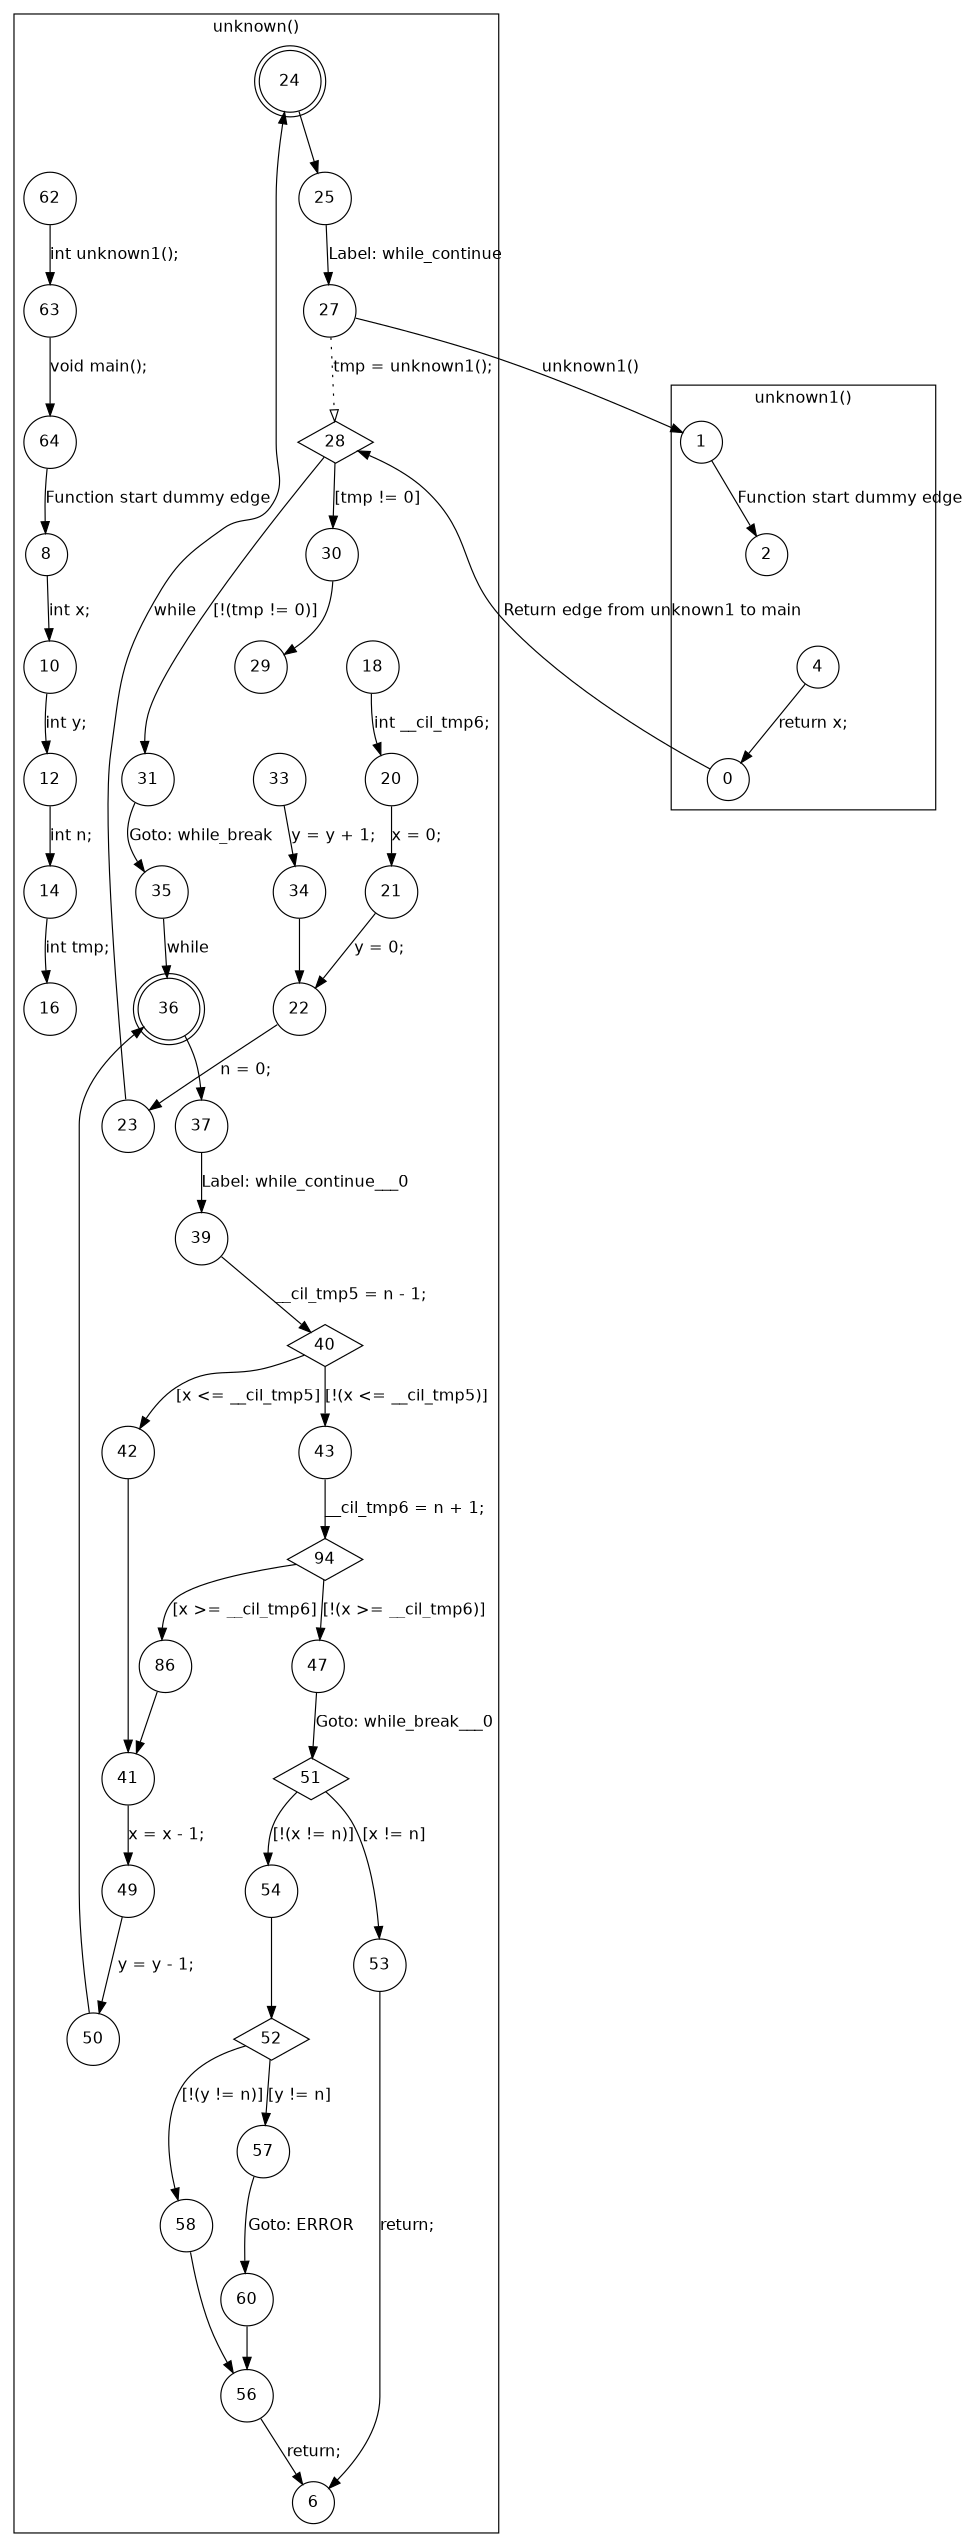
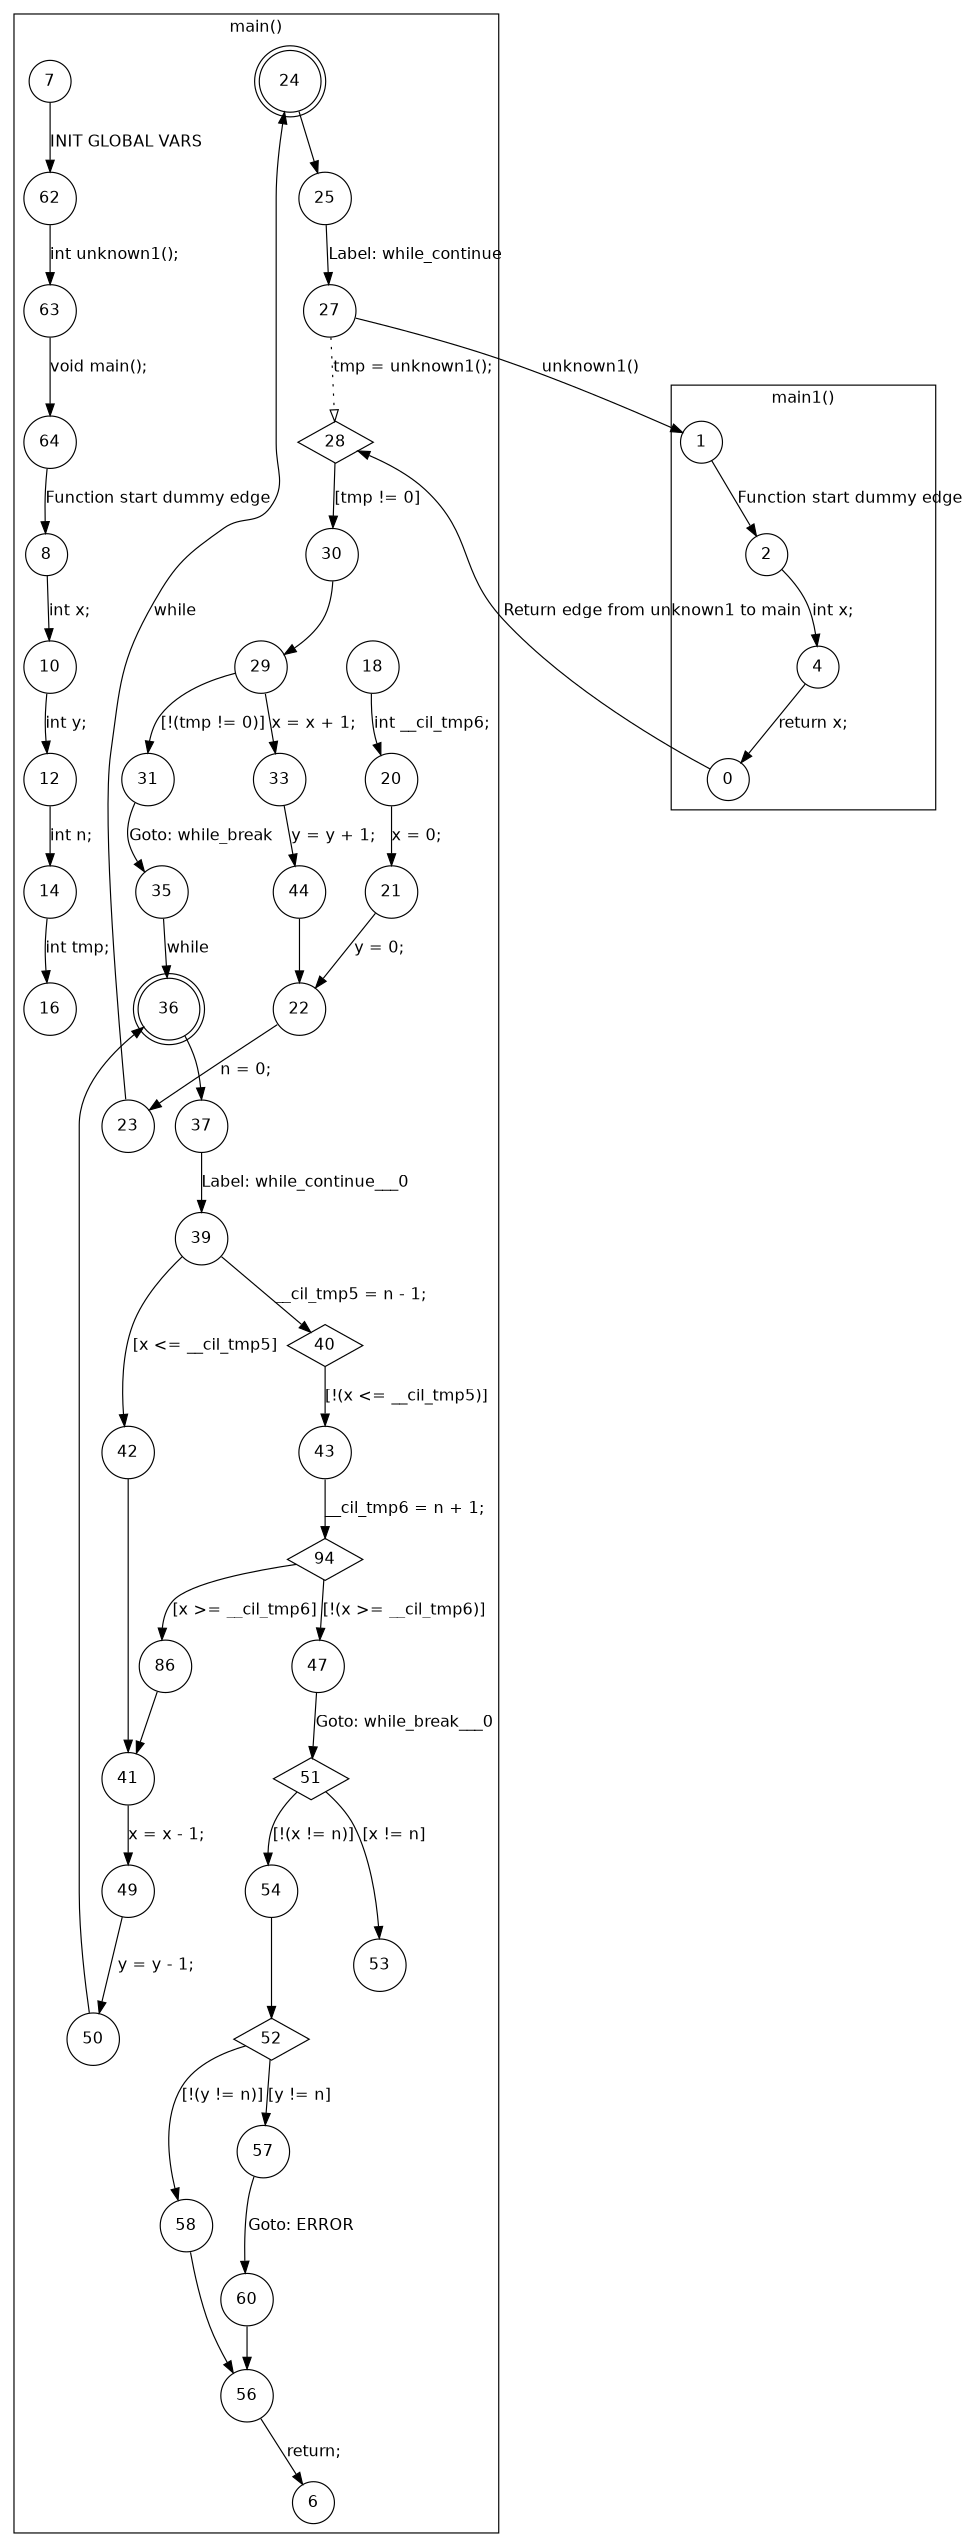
cluster "unknown()": label "unknown()" -> "main()"
node "7": added
cluster "unknown1()": label "unknown1()" -> "main1()"
edge "28" -> "31": now "29" -> "31"
edge "2" -> "4": added, label "int x;"
edge "29" -> "33": added, label "x = x + 1;"
node "34": label "34" -> "44"
edge "40" -> "42": now "39" -> "42"
edge "53" -> "6": removed, label "return;"
